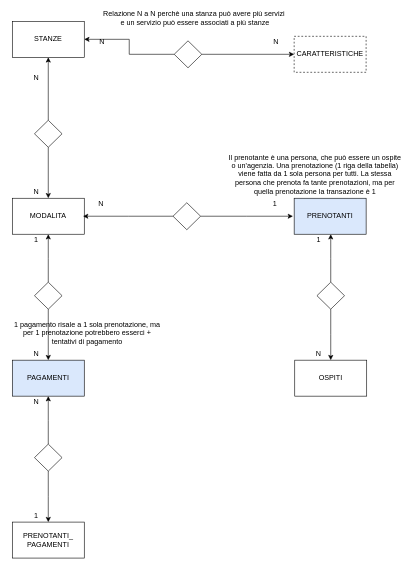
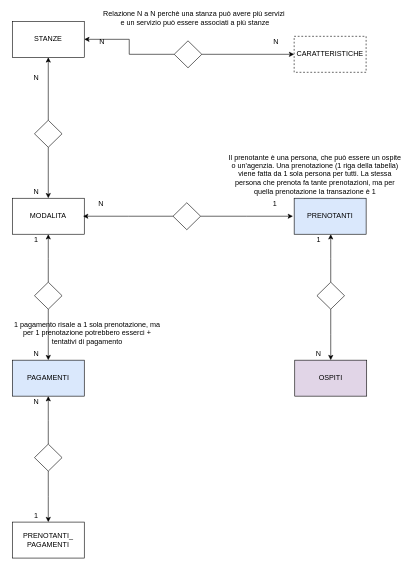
node "OSPITI": fillcolor #ffffff -> #e1d5e7
